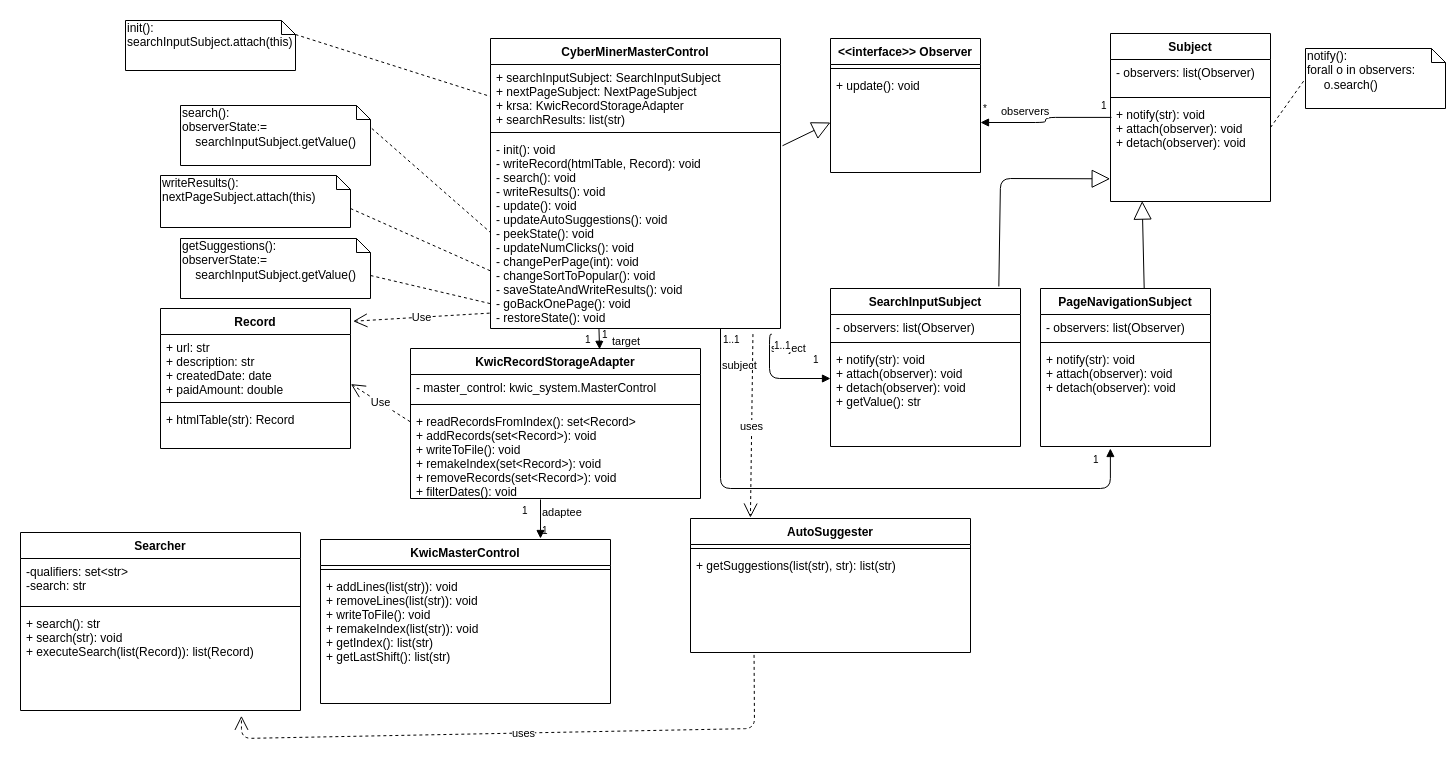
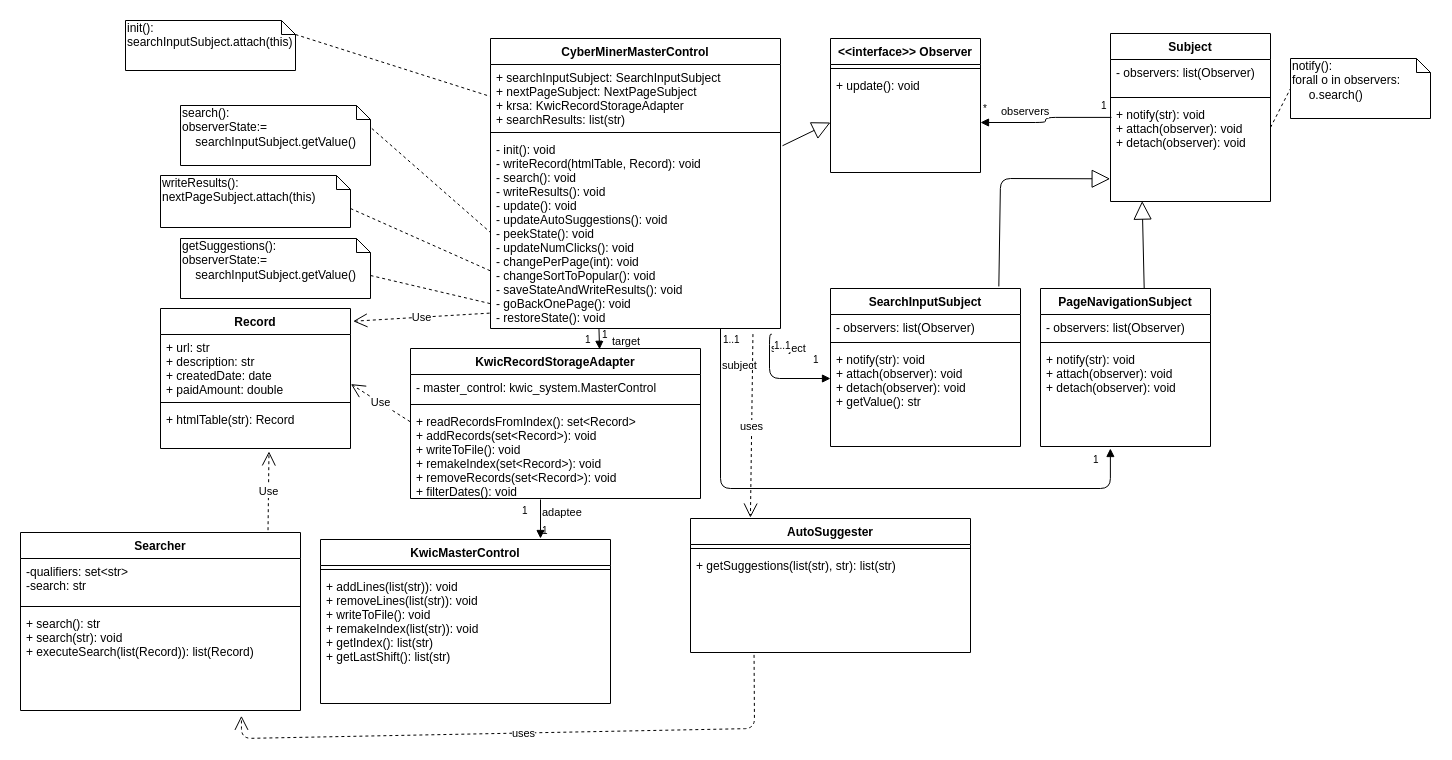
node "notify(): forall o in observers: o.search()": moved (1376, 79) -> (1361, 89)
edge "Searcher" -> "+ htmlTable(str): Record": added, label "Use"
